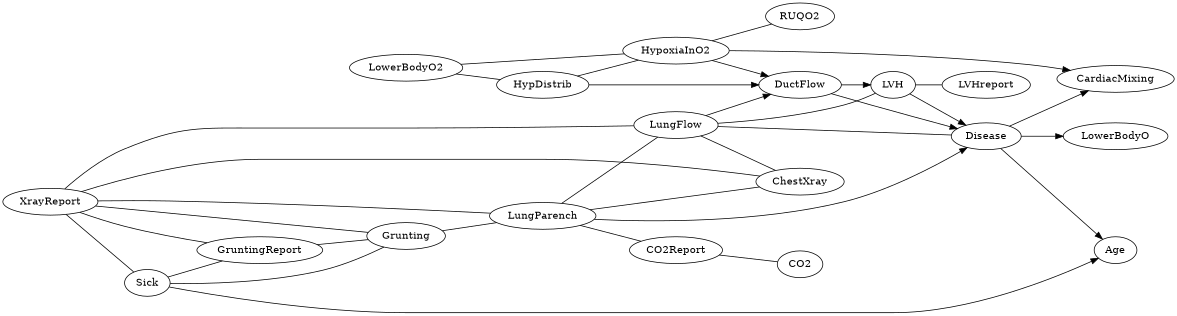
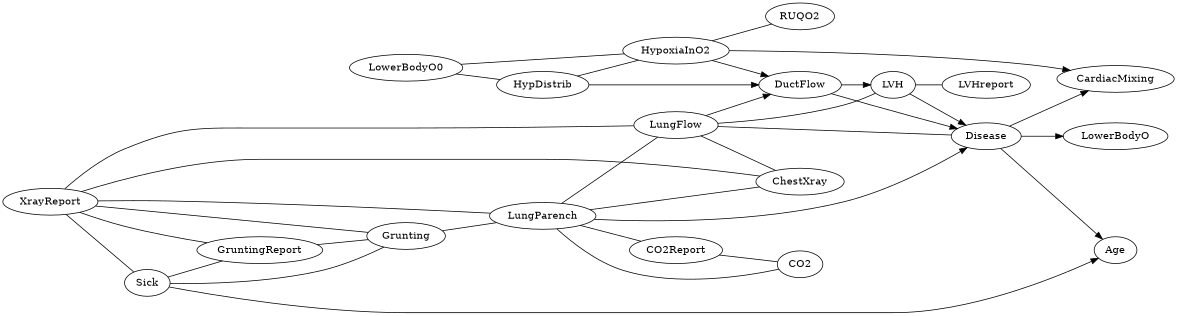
node "LowerBodyO2": label "LowerBodyO2" -> "LowerBodyO0"
edge "LungParench" -- "CO2": added
